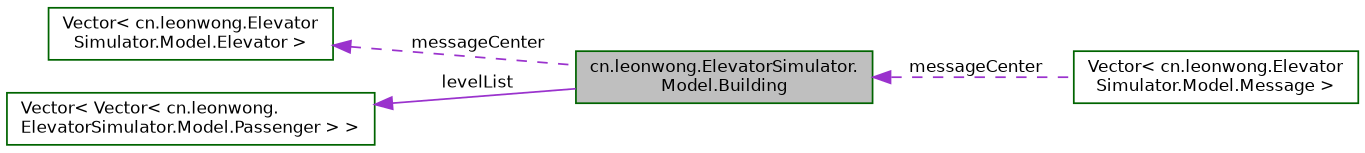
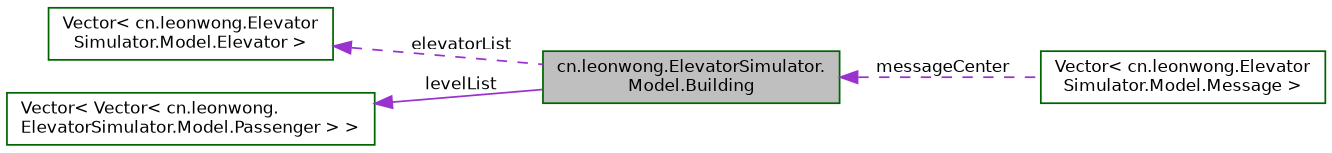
edge "cn.leonwong.ElevatorSimulator. Model.Building" -> "Vector< cn.leonwong.Elevator Simulator.Model.Elevator >": label " messageCenter" -> " elevatorList"
